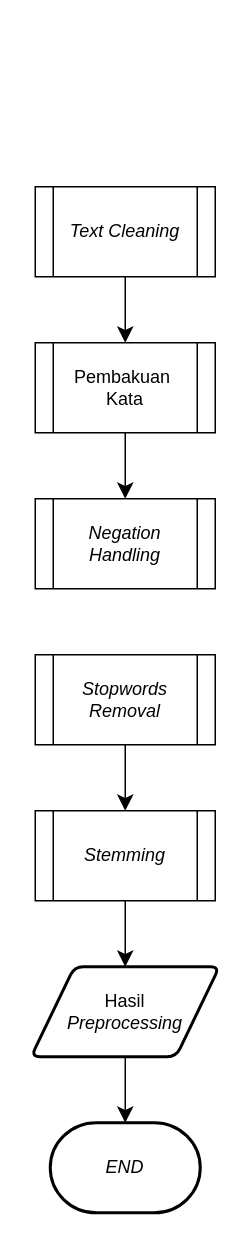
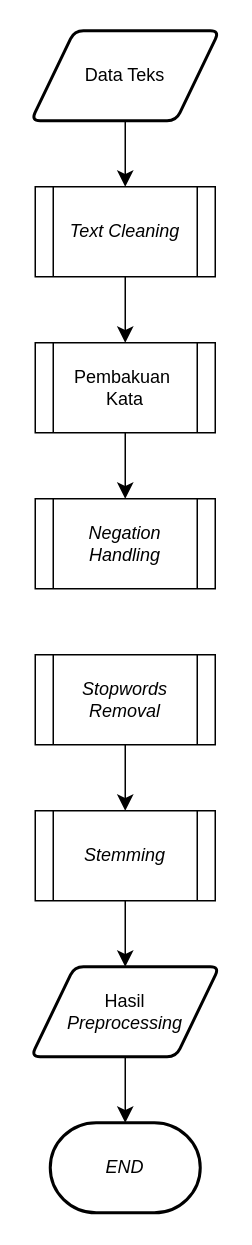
node "Data Teks": added
edge "Data Teks" -> "Text Cleaning": added
